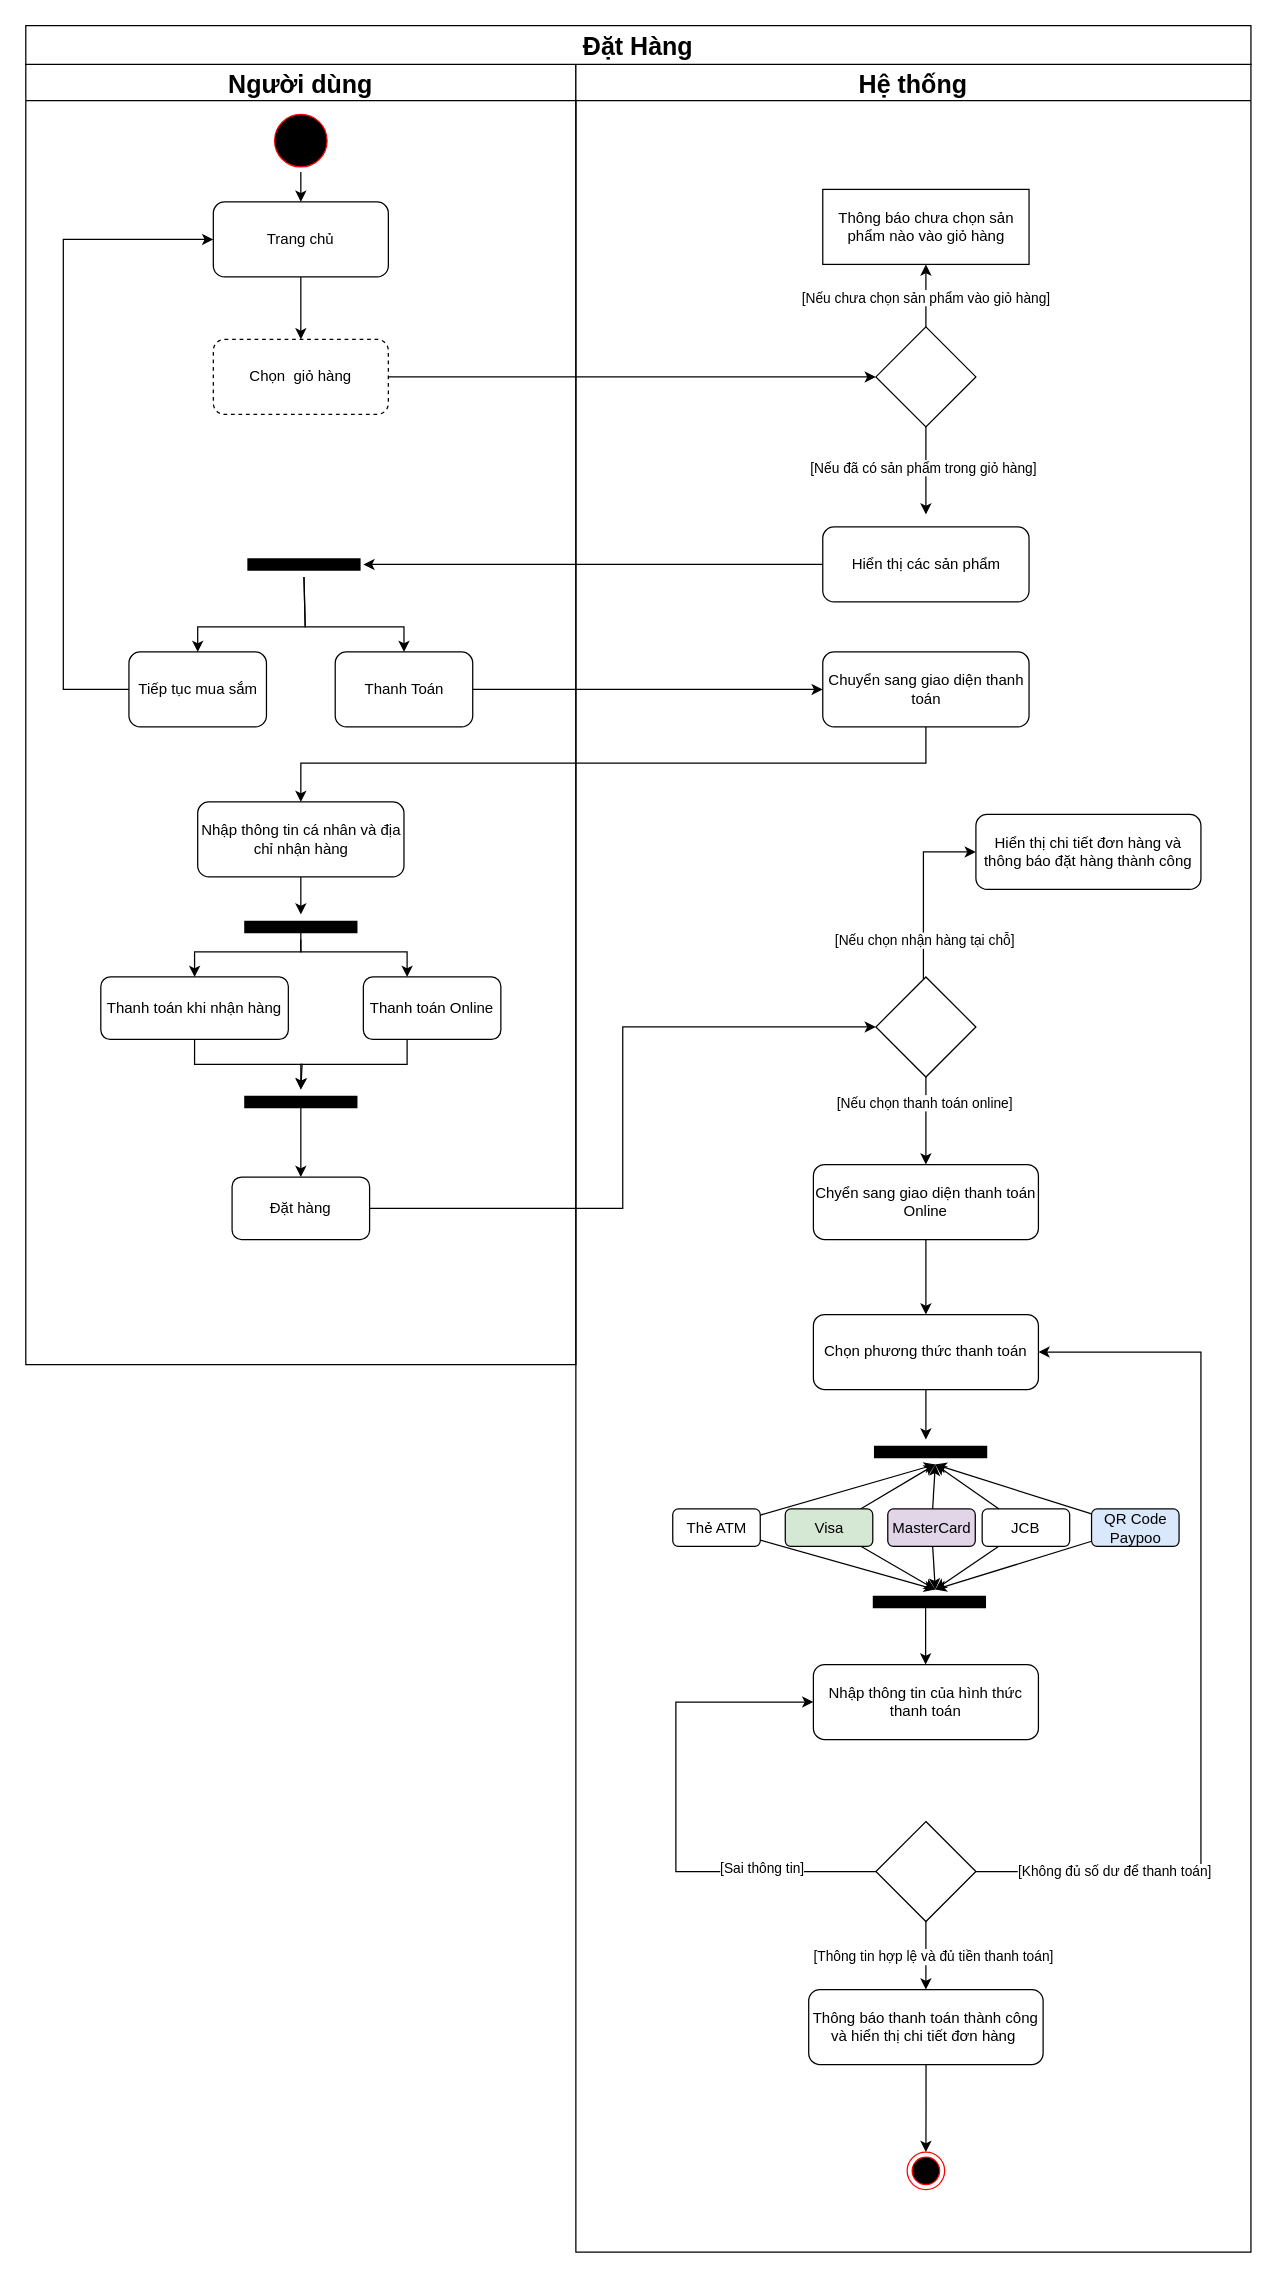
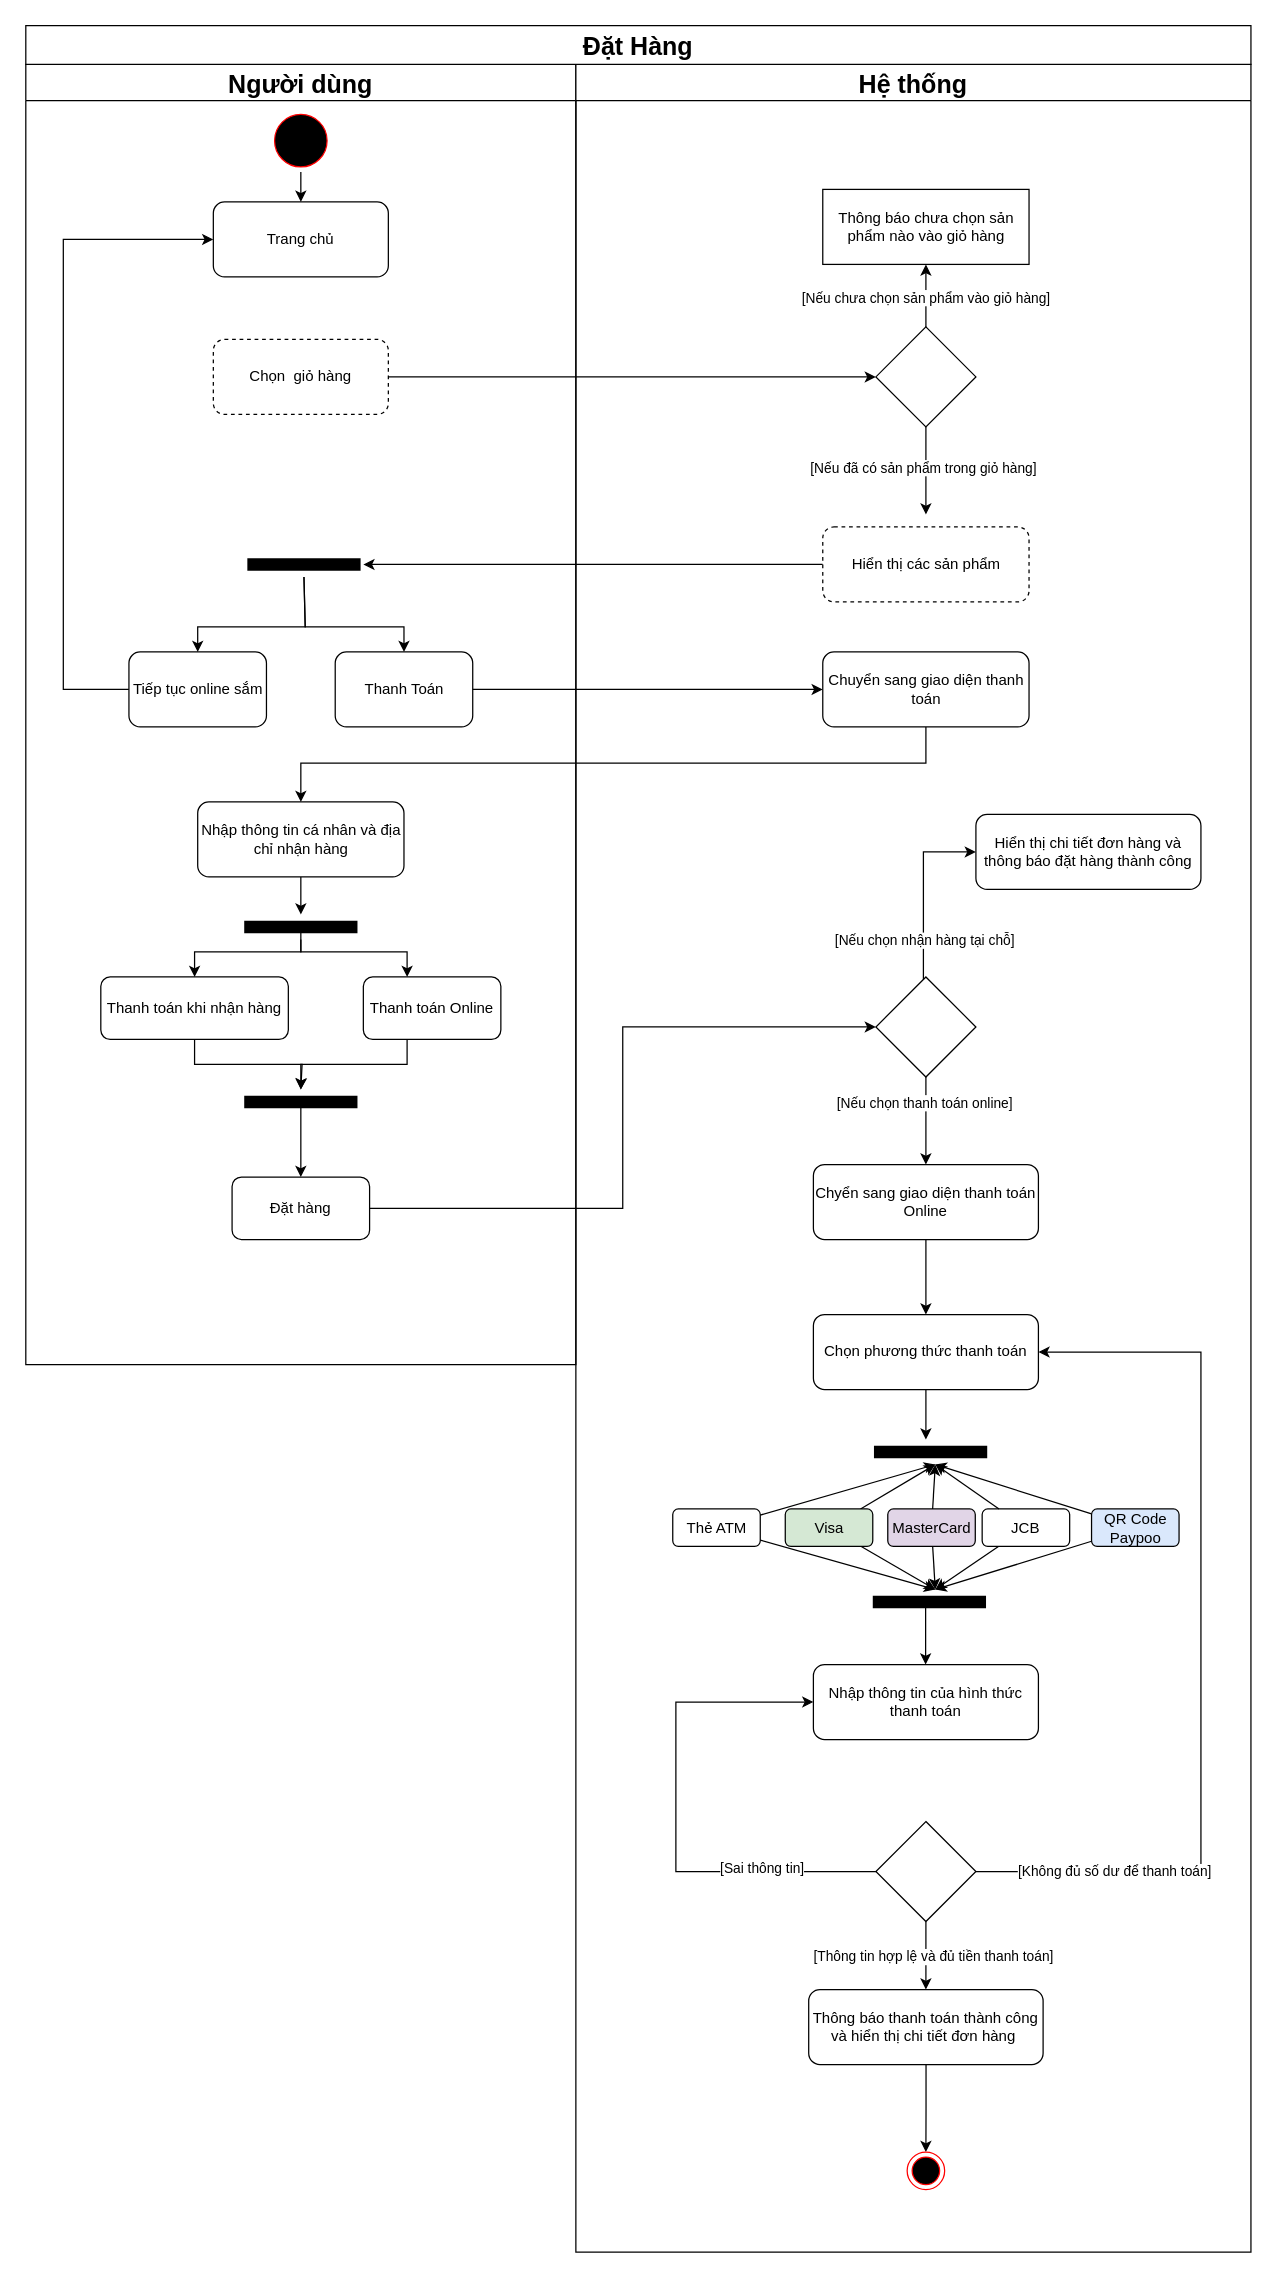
edge "Trang chủ" -> "Chọn giỏ hàng": removed
node "Hiển thị các sản phẩm": style solid -> dashed
node "Tiếp tục mua sắm": label "Tiếp tục mua sắm" -> "Tiếp tục online sắm"
